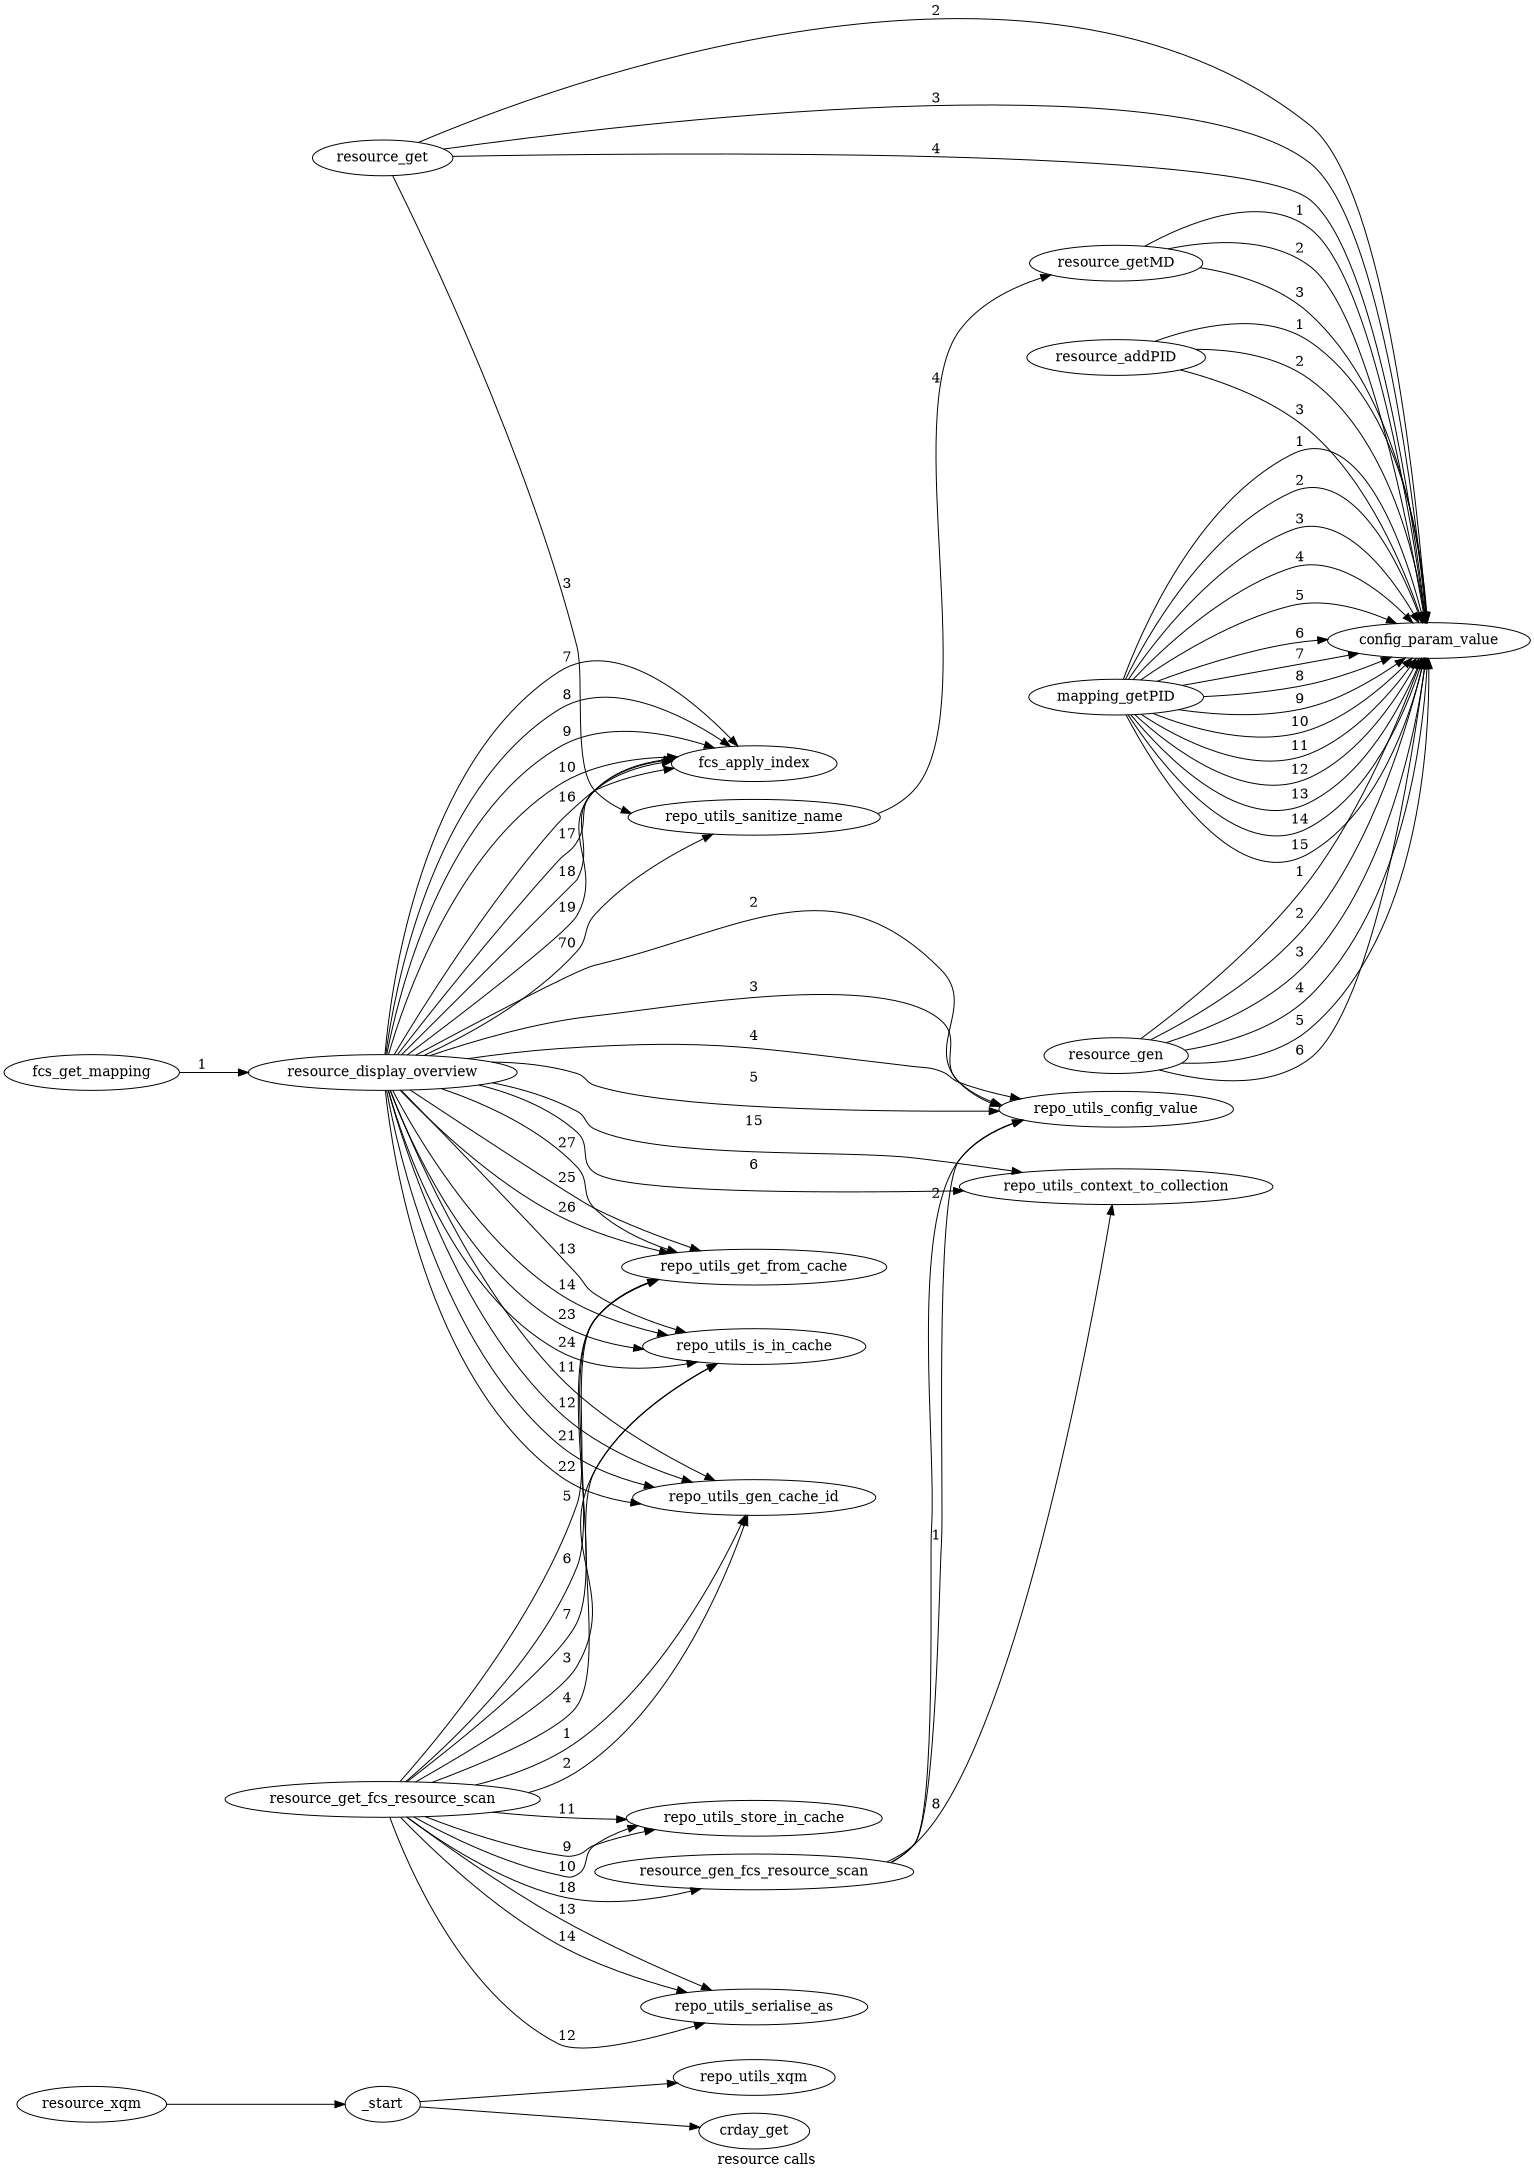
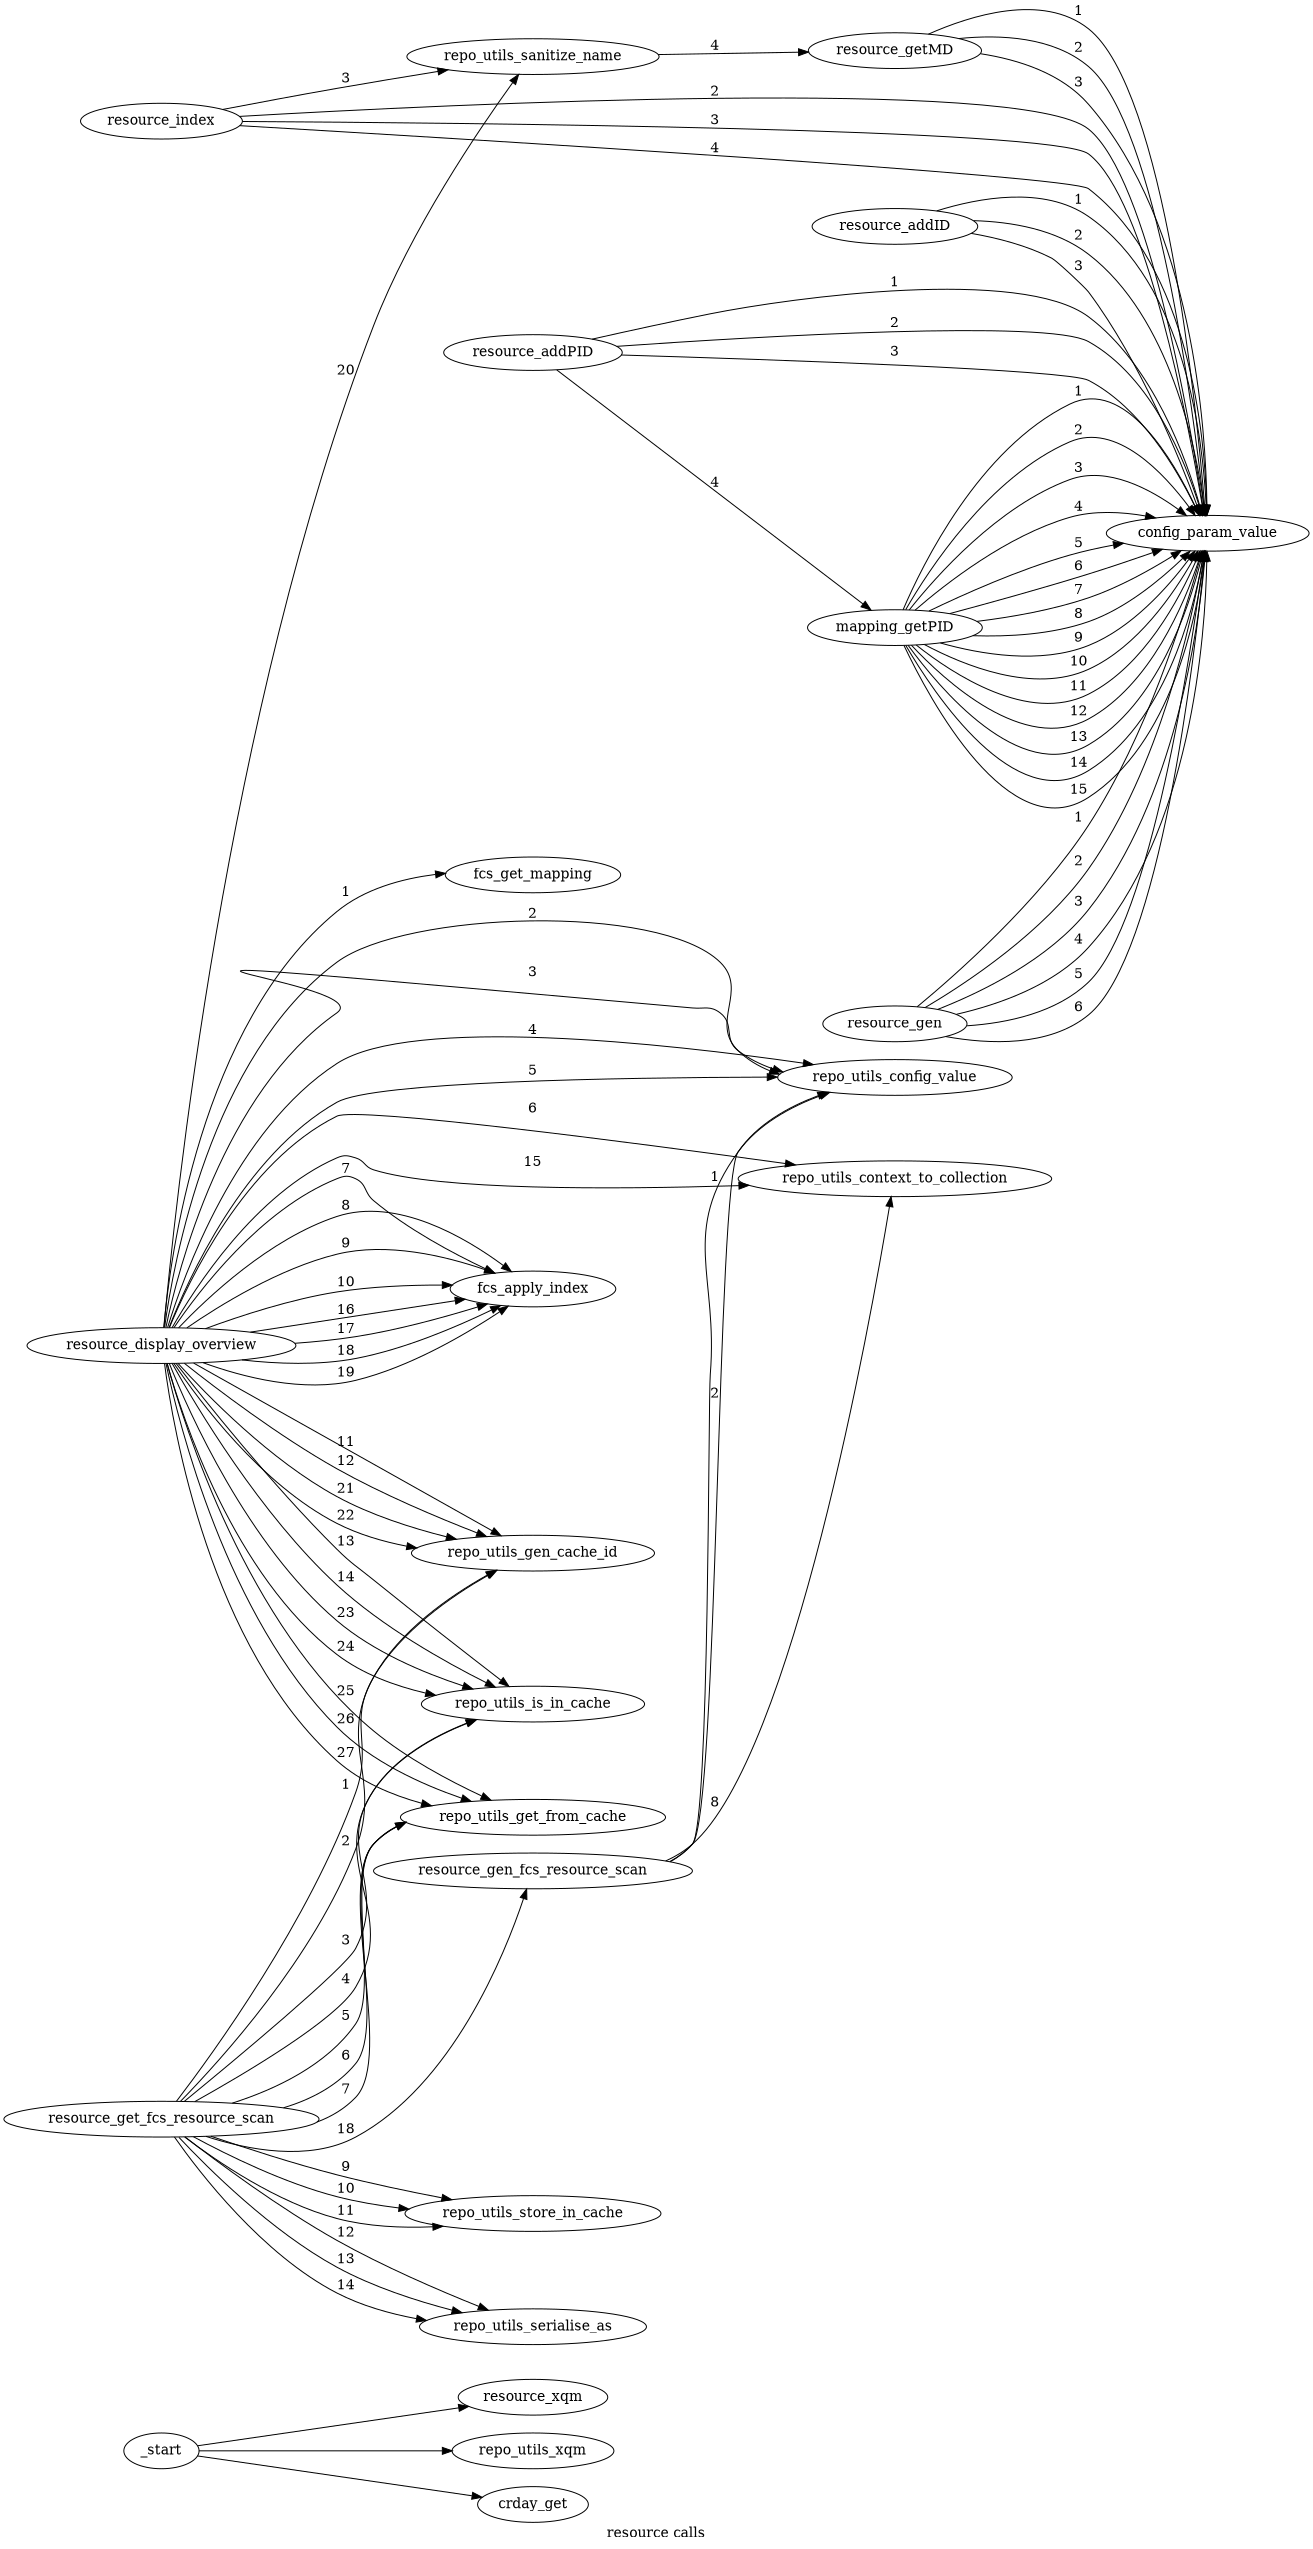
node "resource_get": label "resource_get" -> "resource_index"
node "resource_addID": added
edge "resource_addPID" -> "mapping_getPID": added, label "4"
edge "resource_display_overview" -> "repo_utils_sanitize_name": label "70" -> "20"
edge "fcs_get_mapping" -> "resource_display_overview": reversed
edge "resource_xqm" -> "_start": reversed
